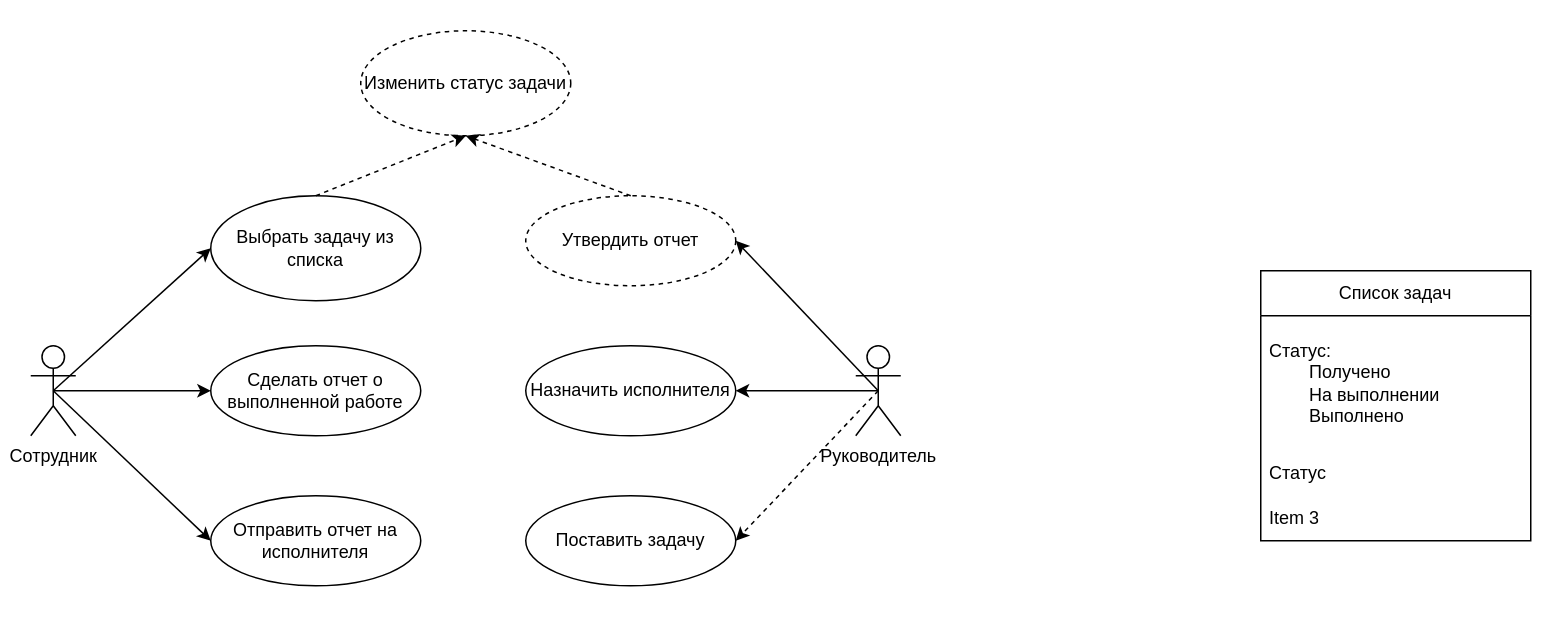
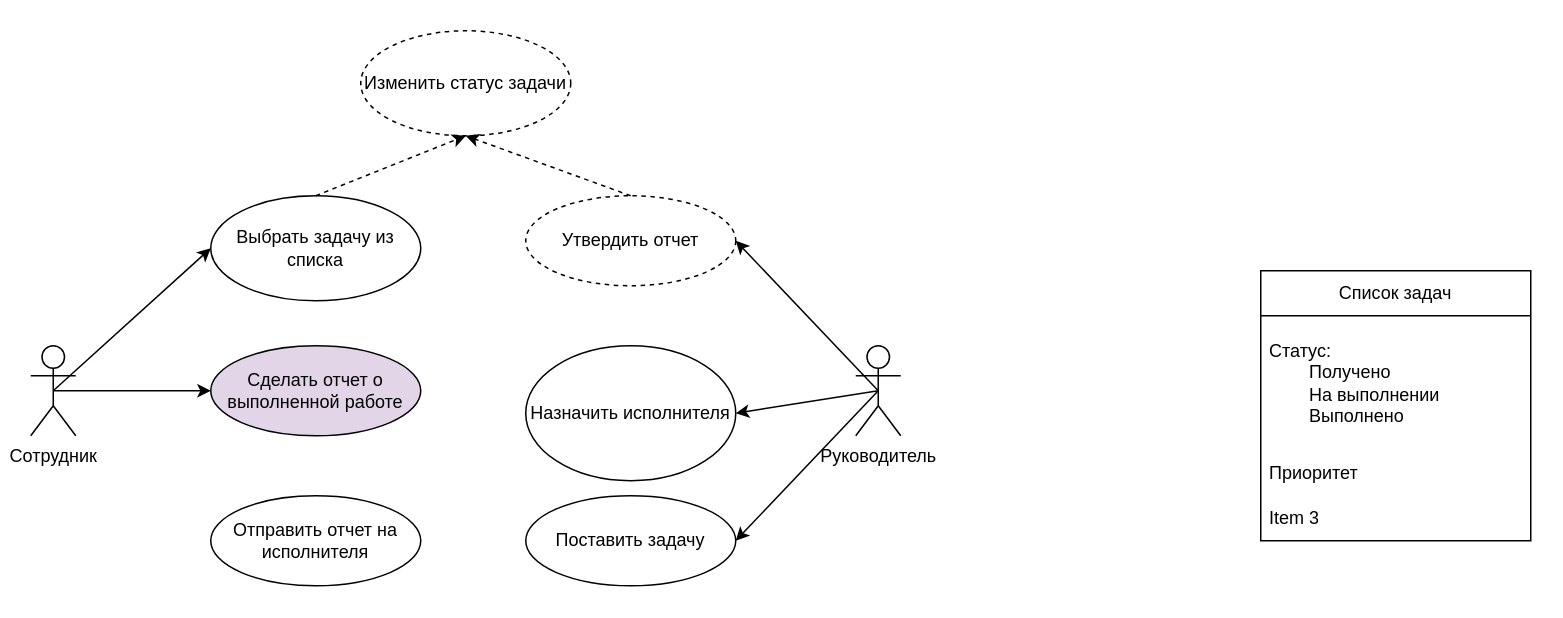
node "Сделать отчет о выполненной работе": fillcolor #ffffff -> #e1d5e7
node "Назначить исполнителя": size 210x90 -> 210x135
edge "Сотрудник" -> "Отправить отчет на исполнителя": removed
edge "Руководитель" -> "Поставить задачу": style dashed -> solid
node "Статус": label "Статус" -> "Приоритет"
